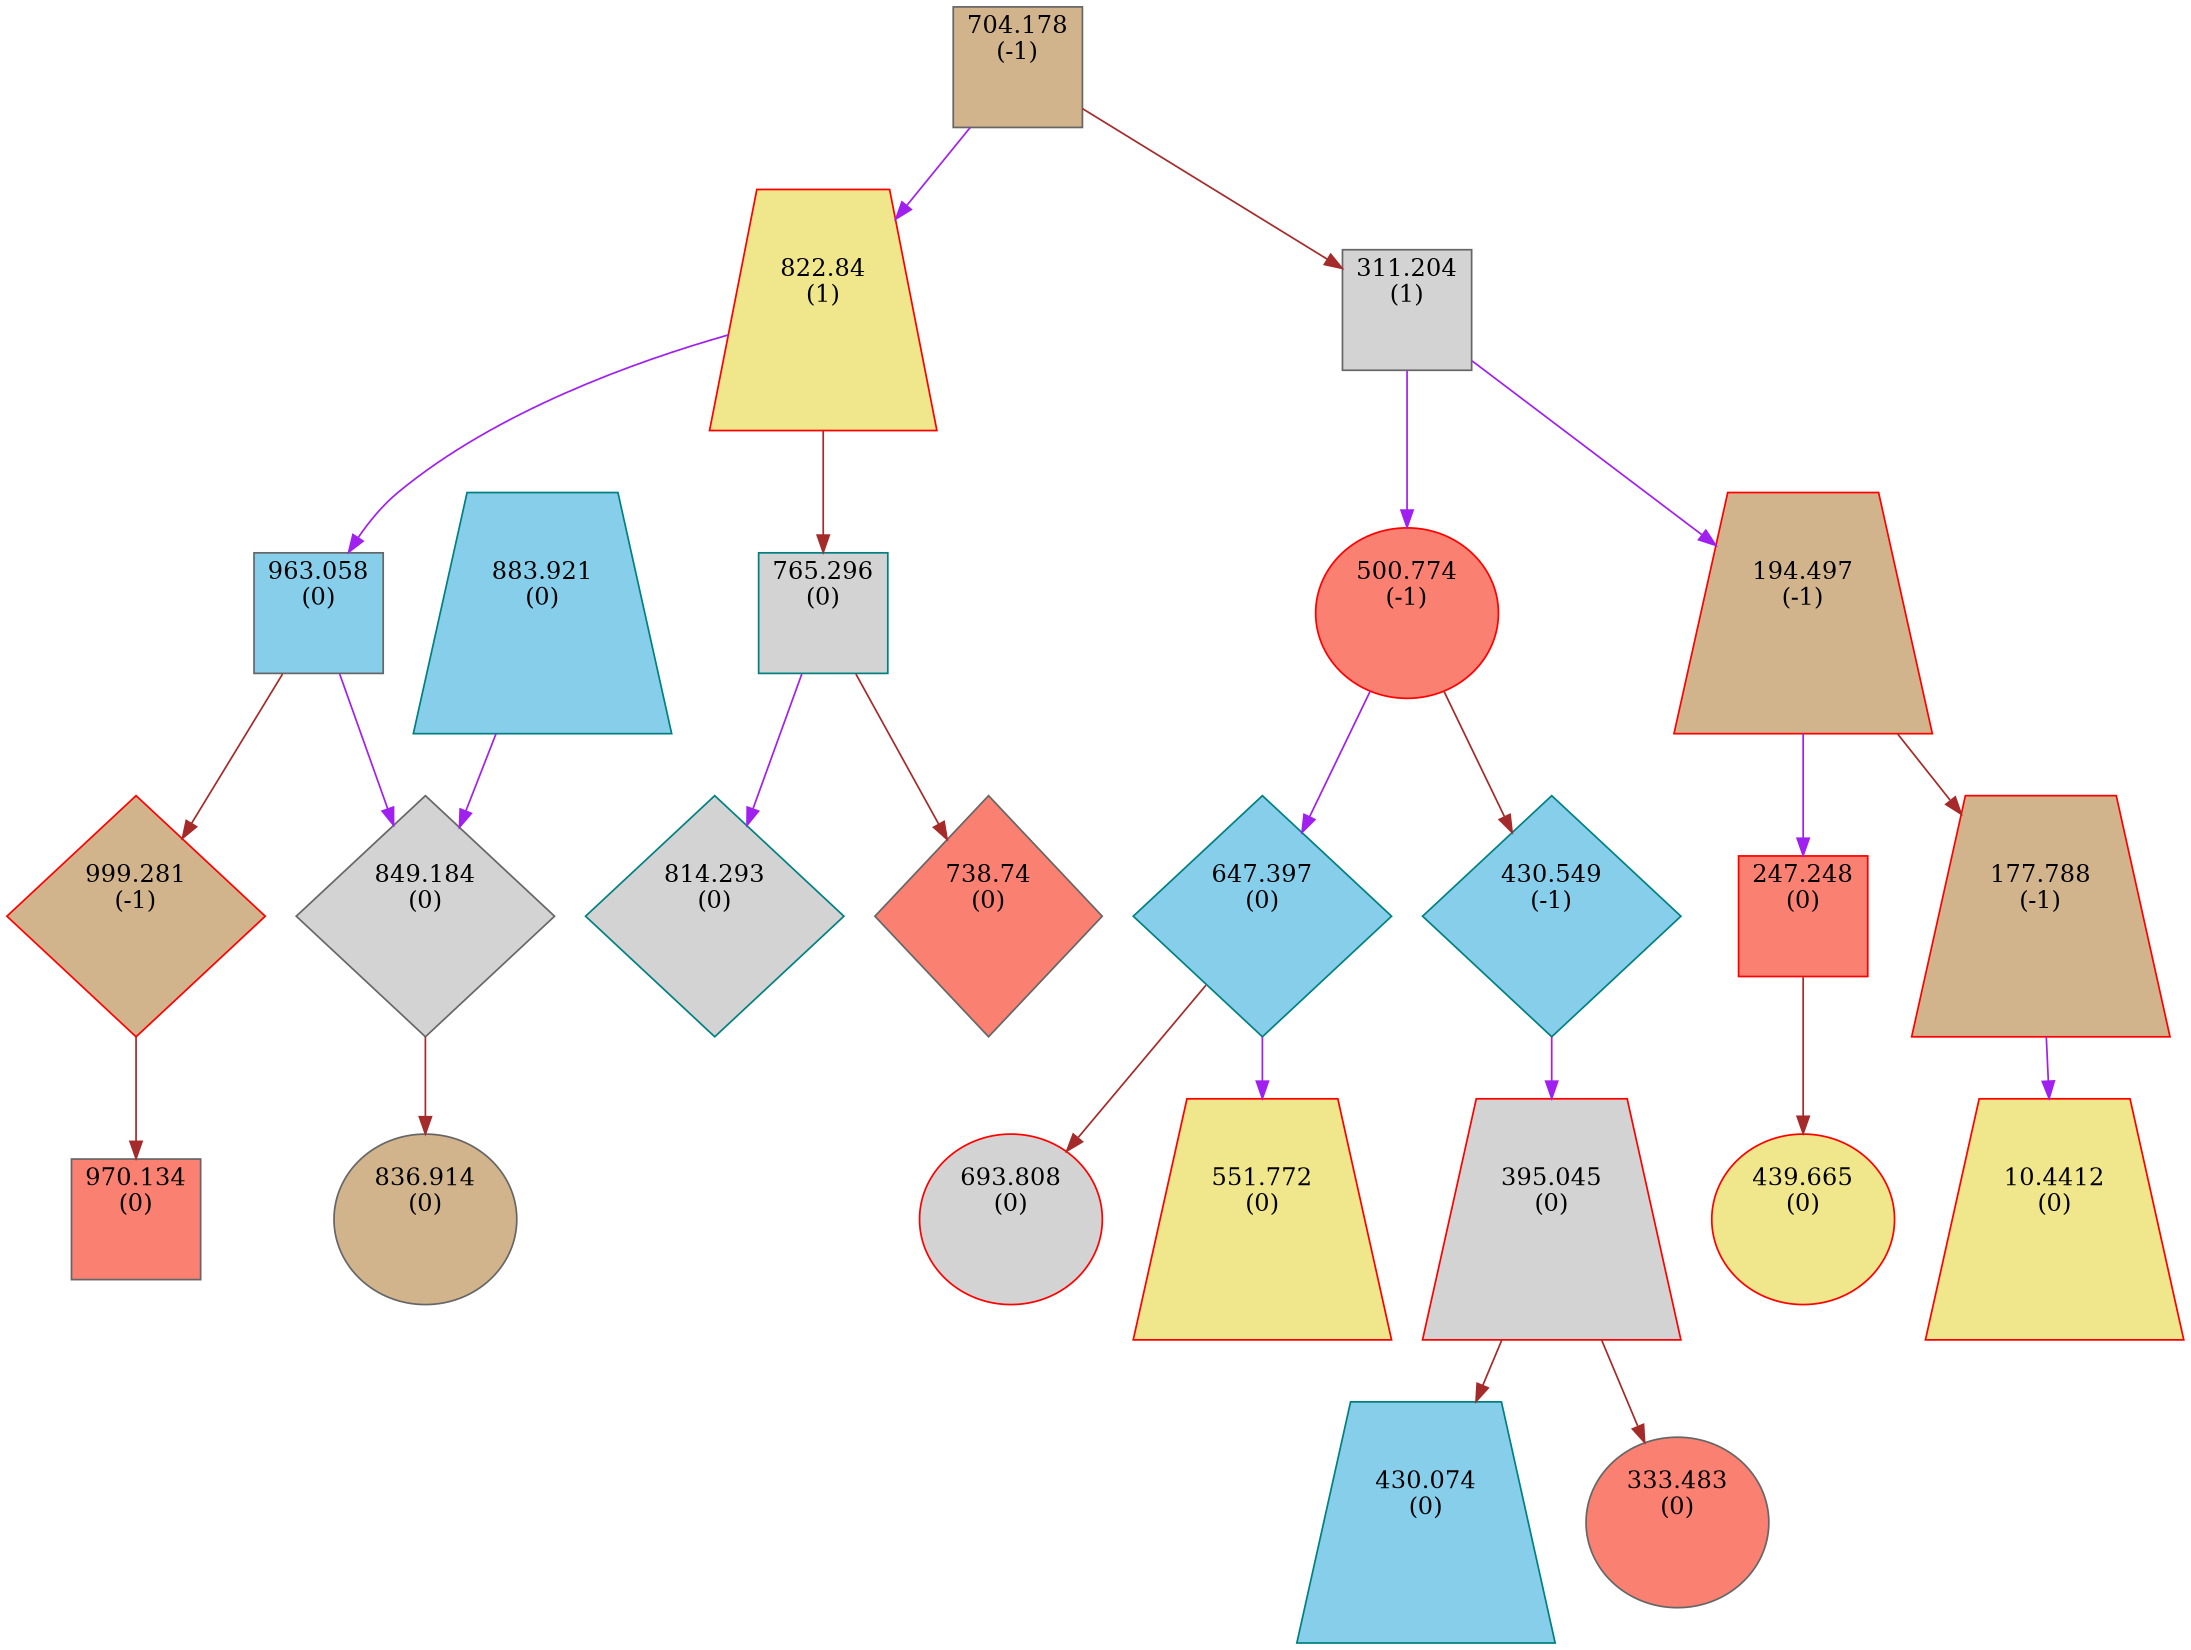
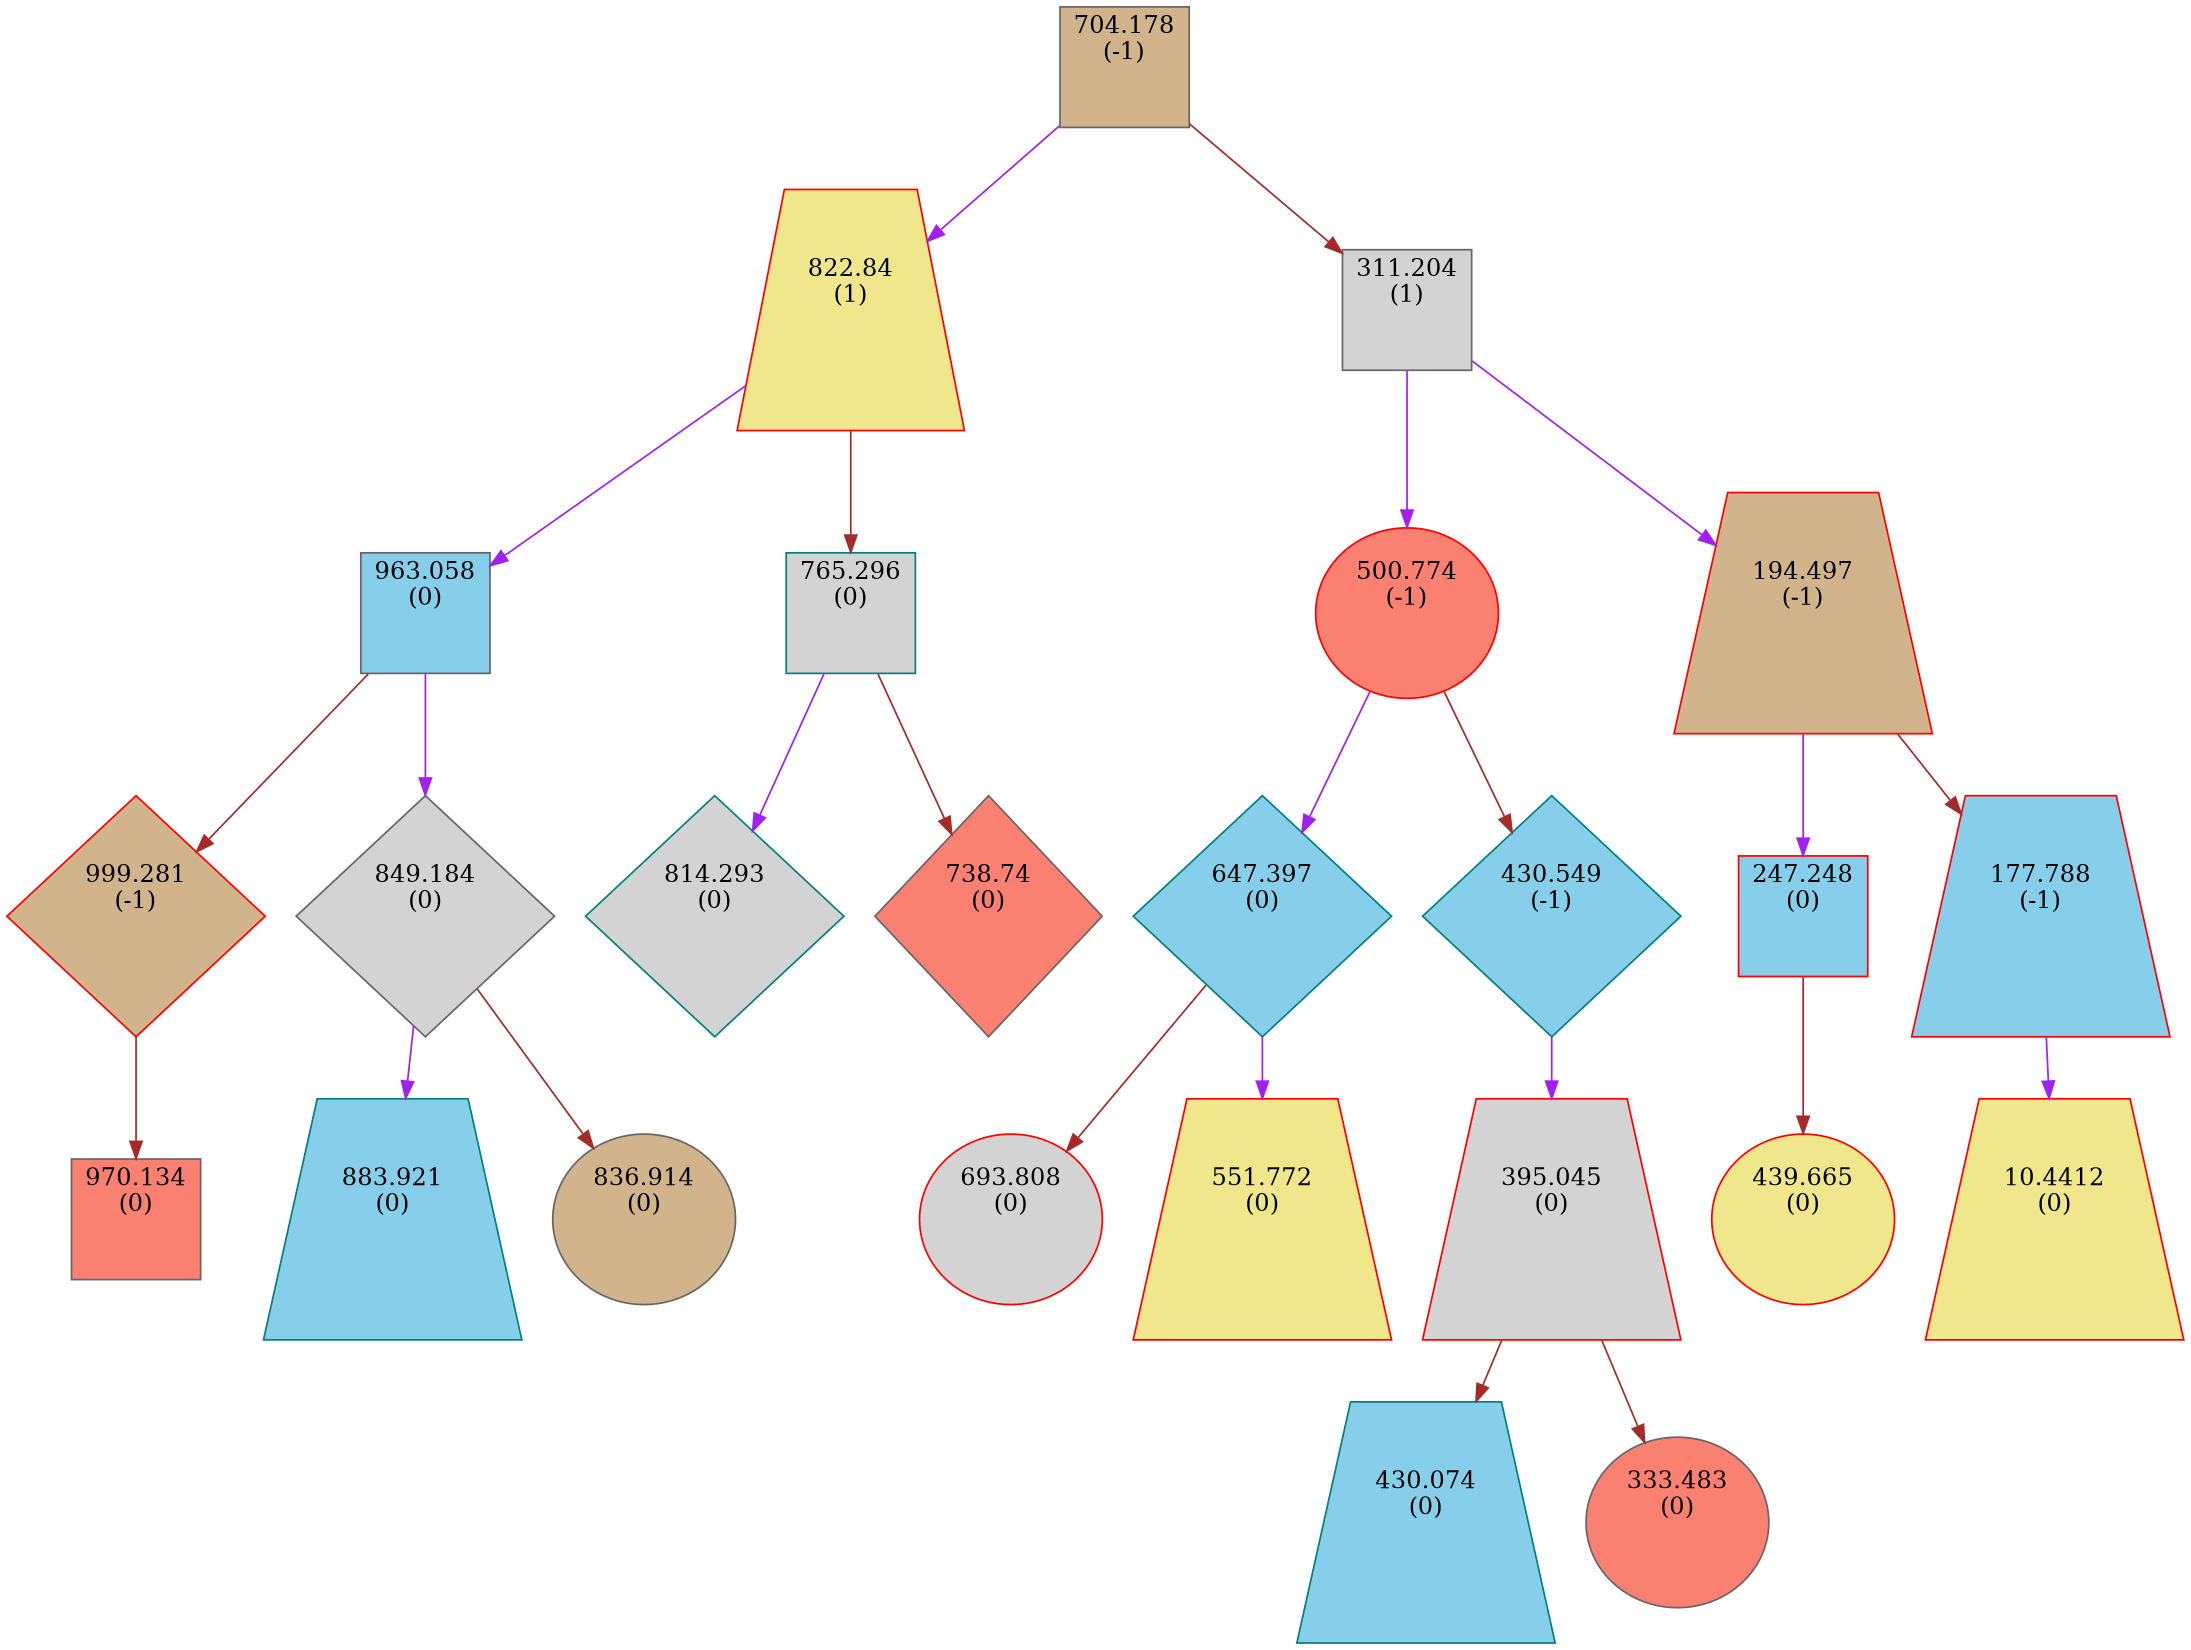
edge "883.921 (0)" -> "849.184 (0)": reversed
node "247.248 (0)": fillcolor salmon -> skyblue
node "177.788 (-1)": fillcolor tan -> skyblue
